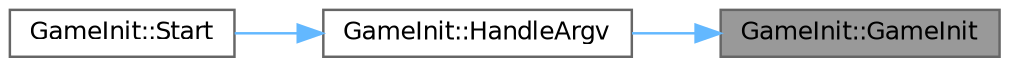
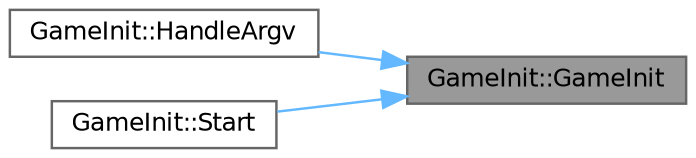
edge "GameInit::Start" -> "GameInit::HandleArgv": now "GameInit::Start" -> "GameInit::GameInit"
